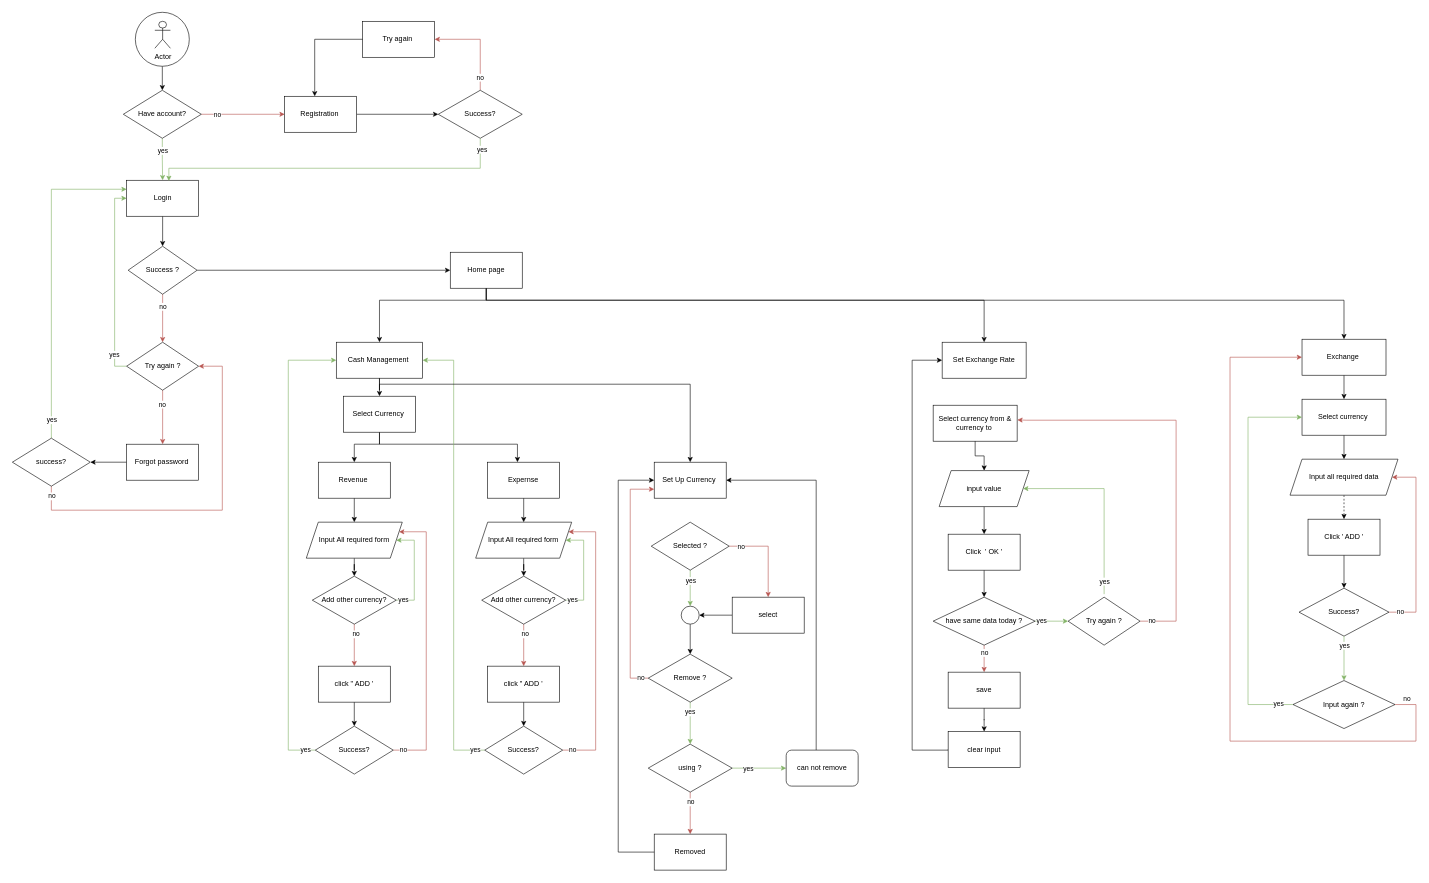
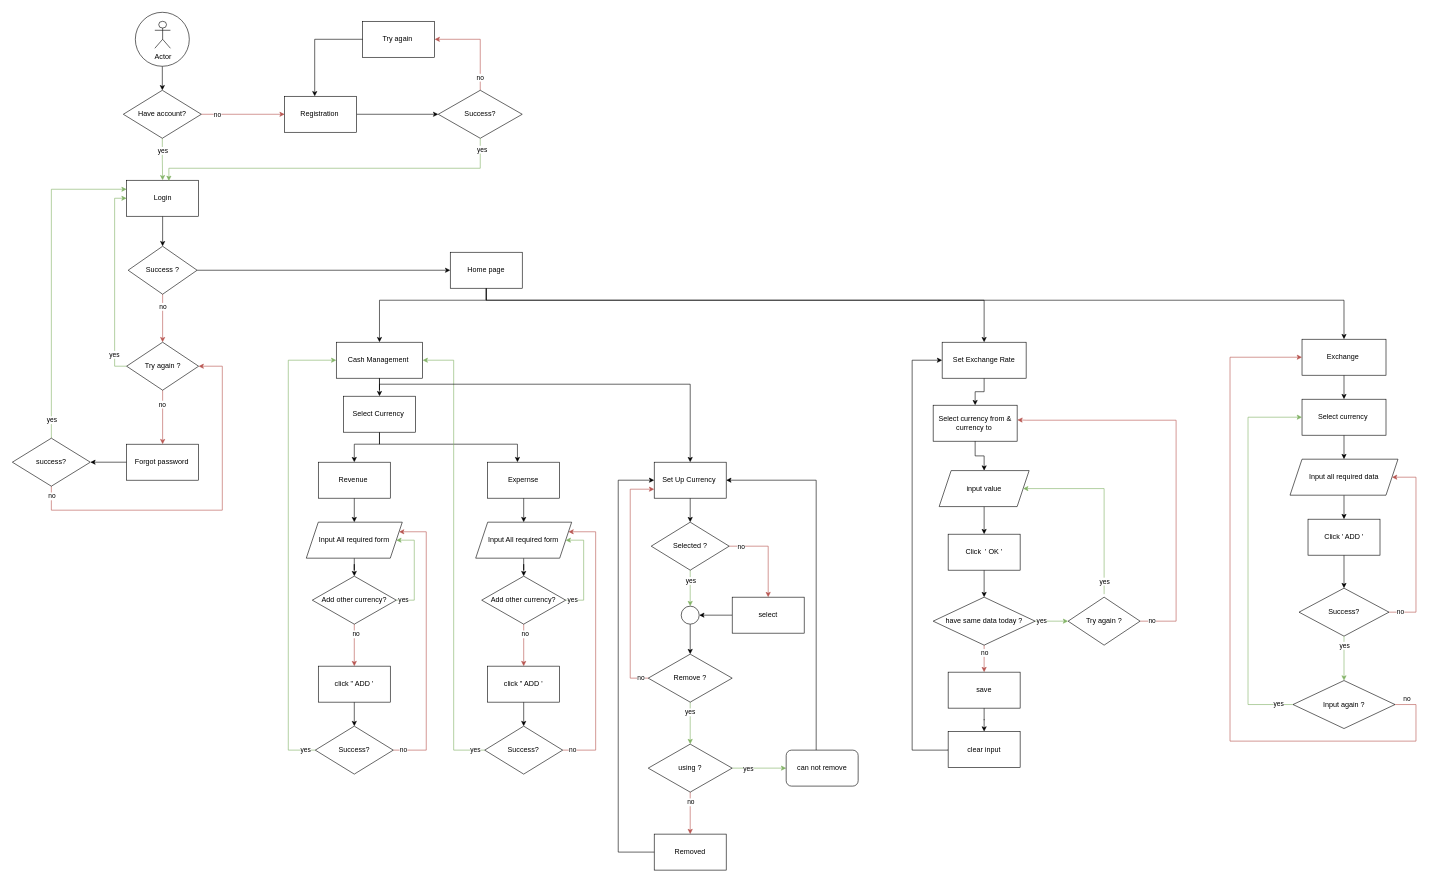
edge "Set Exchange Rate" -> "Select currency from & currency to": added
edge "Input all required data" -> "Click ' ADD '": style dashed -> solid
edge "Set Up Currency" -> "Selected ?": added
